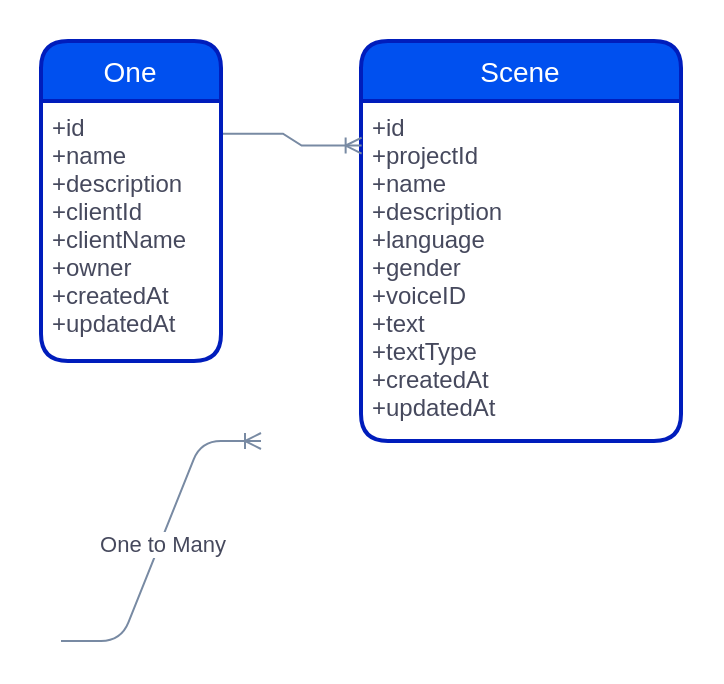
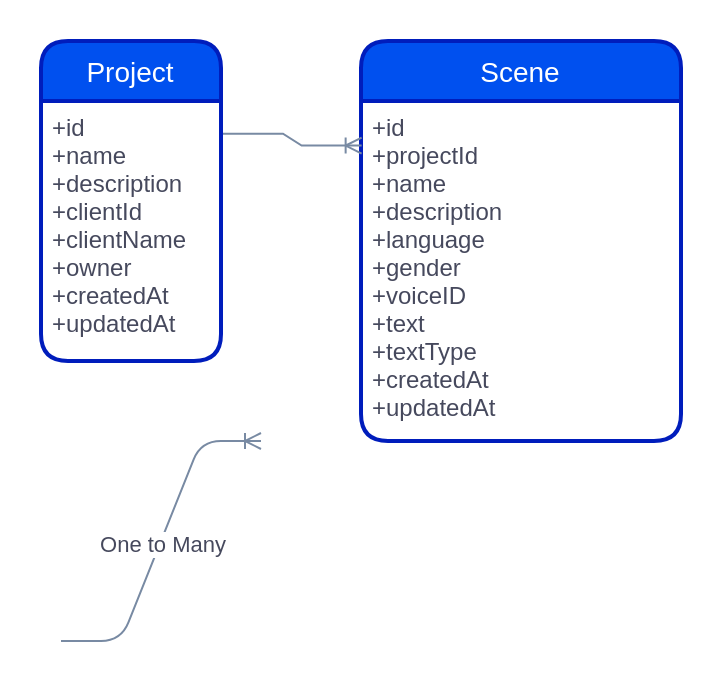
node "One": label "One" -> "Project"
